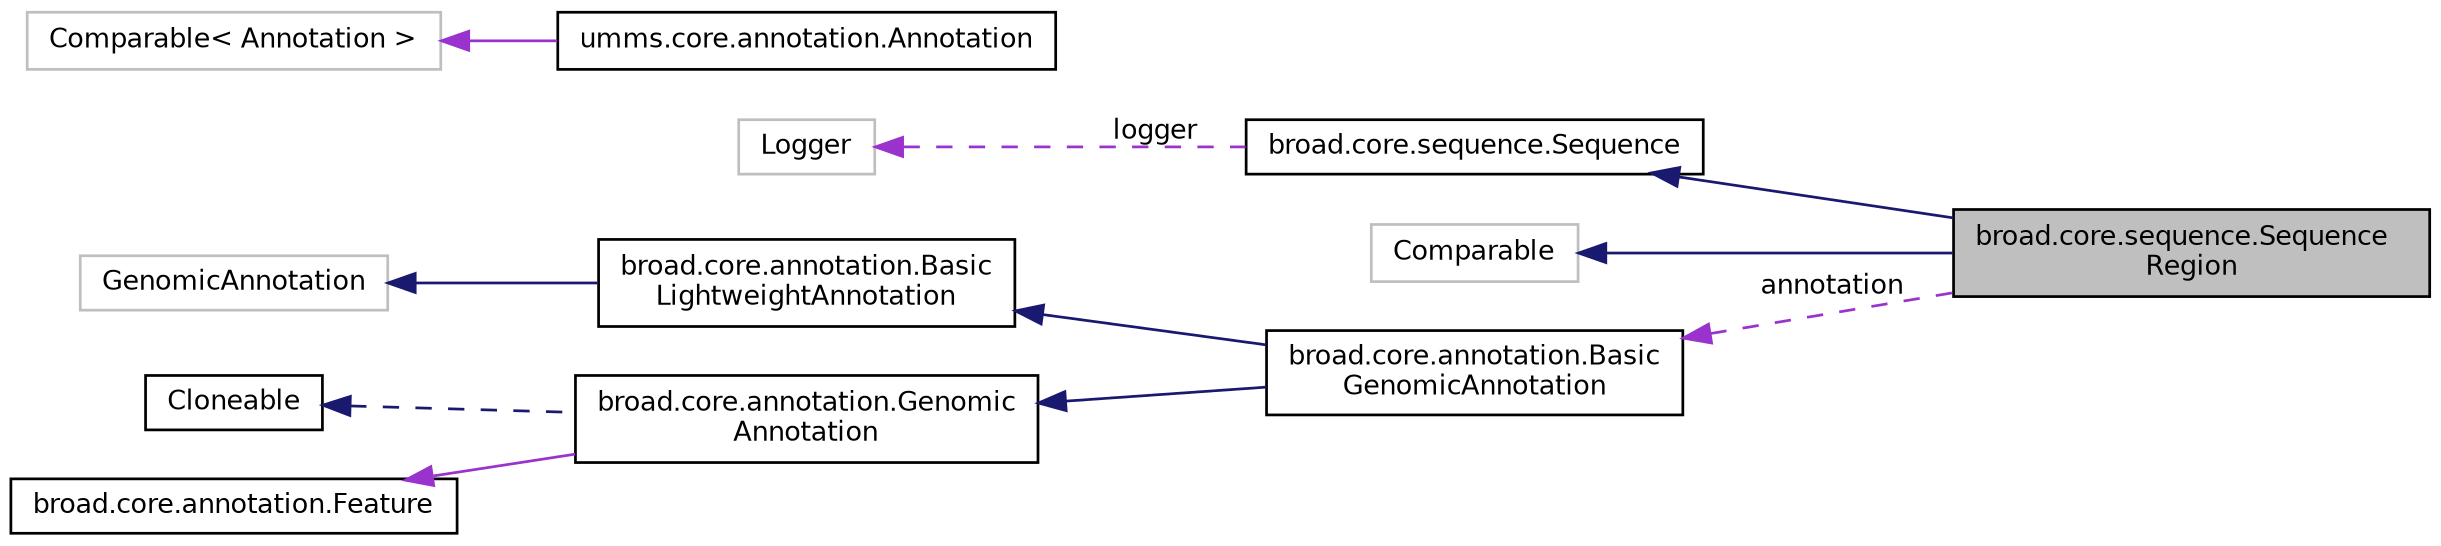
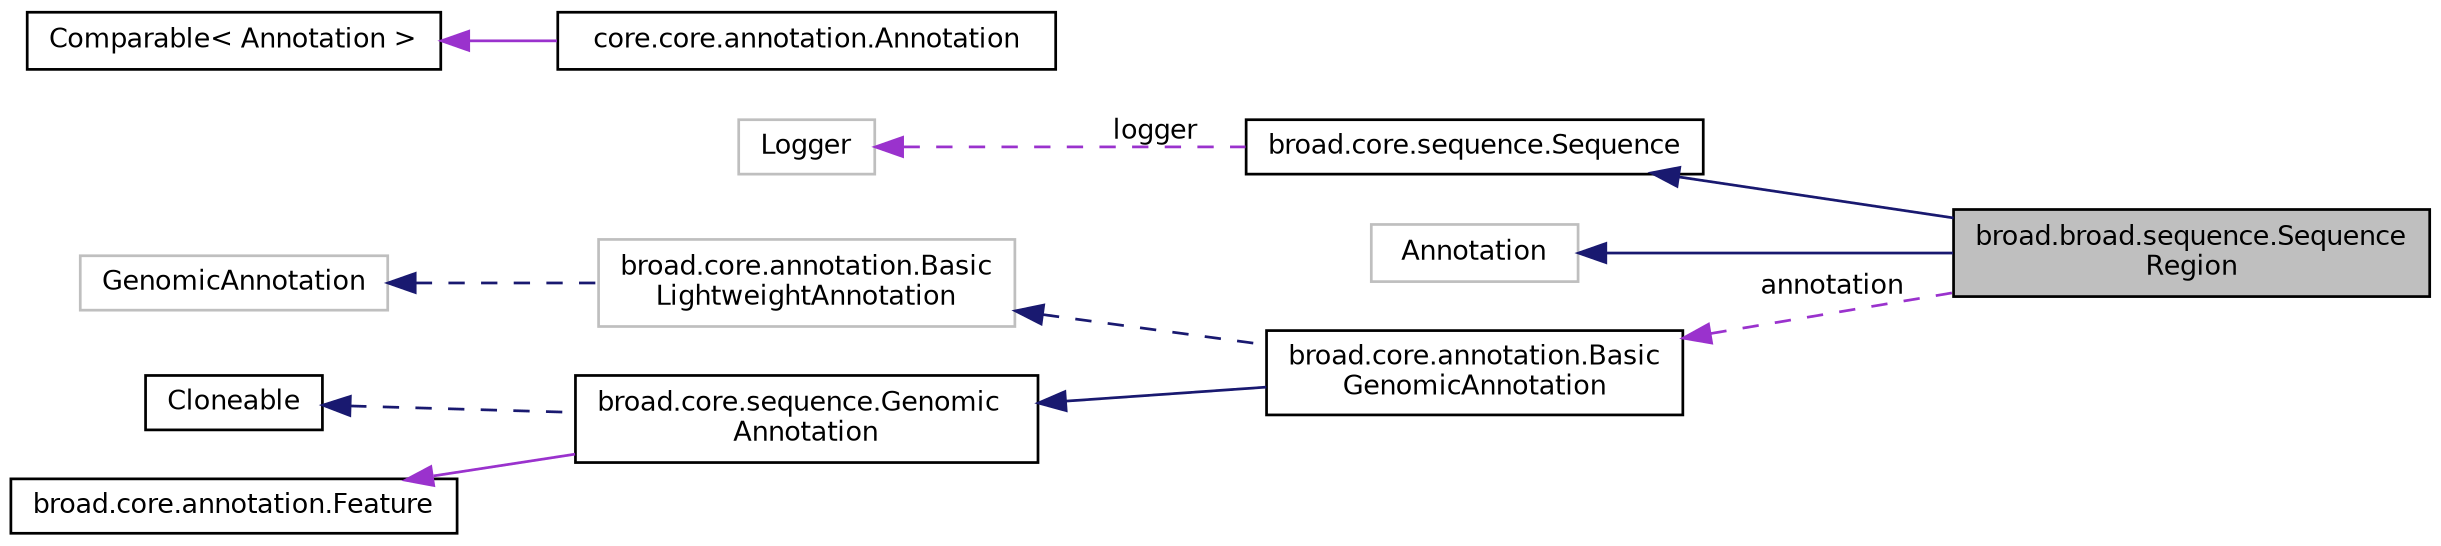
node "Comparable< Annotation >": color grey75 -> black
node "umms.core.annotation.Annotation": label "umms.core.annotation.Annotation" -> "core.core.annotation.Annotation"
node "Comparable": label "Comparable" -> "Annotation"
node "broad.core.sequence.Sequence Region": label "broad.core.sequence.Sequence Region" -> "broad.broad.sequence.Sequence Region"
edge "broad.core.annotation.Basic LightweightAnnotation" -> "GenomicAnnotation": style solid -> dashed
node "broad.core.annotation.Basic LightweightAnnotation": color black -> grey75
edge "broad.core.annotation.Basic GenomicAnnotation" -> "broad.core.annotation.Basic LightweightAnnotation": style solid -> dashed
node "broad.core.annotation.Genomic Annotation": label "broad.core.annotation.Genomic Annotation" -> "broad.core.sequence.Genomic Annotation"
